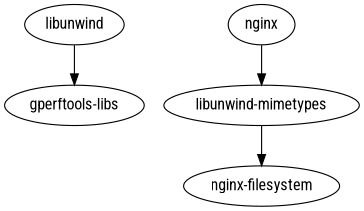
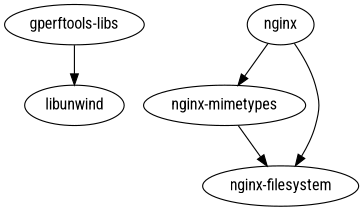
edge "libunwind" -> "gperftools-libs": reversed
edge "nginx" -> "nginx-filesystem": added
node "libunwind-mimetypes": label "libunwind-mimetypes" -> "nginx-mimetypes"
